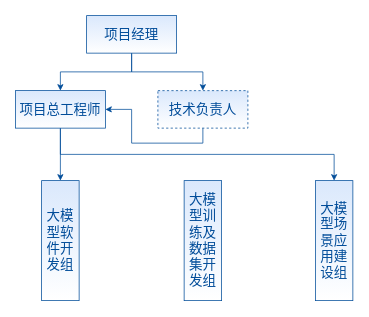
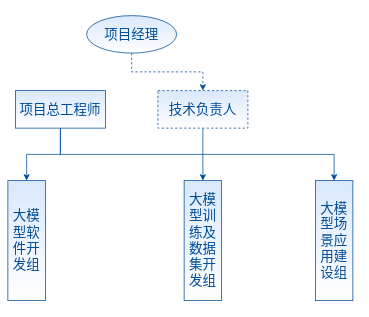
node "项目经理": shape rectangle -> ellipse
edge "项目经理" -> "技术负责人": style solid -> dashed
edge "项目经理" -> "项目总工程师": removed
edge "技术负责人" -> "项目总工程师": now "技术负责人" -> "大模型训练及数据集开发组"
node "大模型软件开发组": moved (60, 240) -> (27, 240)
